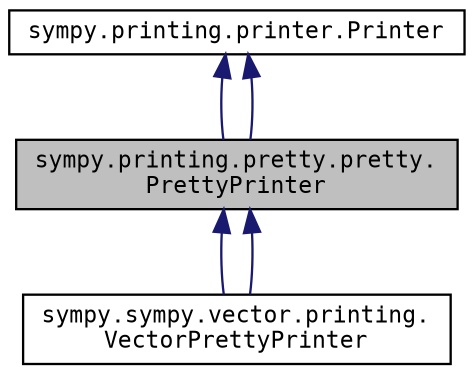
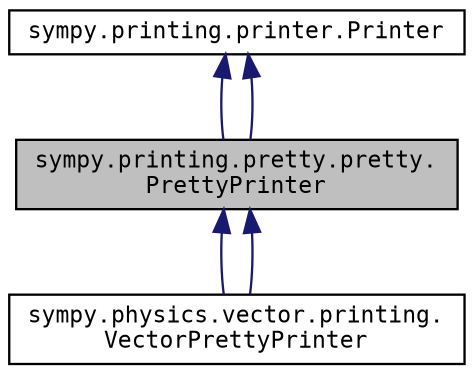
node "sympy.sympy.vector.printing. VectorPrettyPrinter": label "sympy.sympy.vector.printing. VectorPrettyPrinter" -> "sympy.physics.vector.printing. VectorPrettyPrinter"
